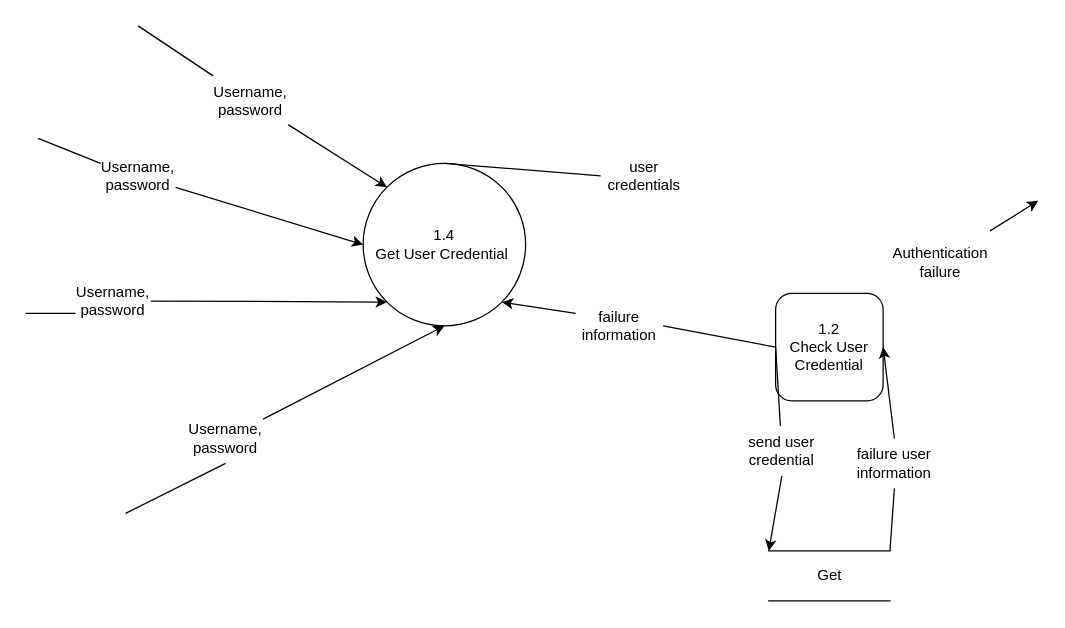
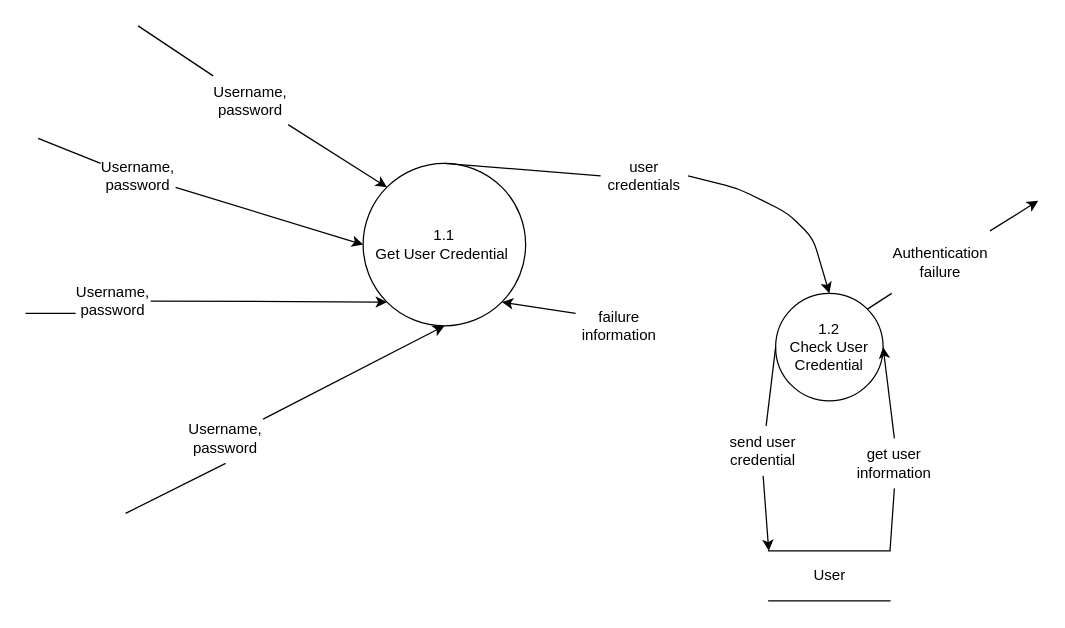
edge "user credentials" -> "1.2 Check User Credential": added
node "1.4 Get User Credential": label "1.4 Get User Credential" -> "1.1 Get User Credential"
edge "Authentication failure" -- "1.2 Check User Credential": added
edge "failure information" -- "1.2 Check User Credential": removed
node "1.2 Check User Credential": shape rounded rectangle -> ellipse
node "send user credential": moved (782, 451) -> (763, 451)
node "failure user information": label "failure user information" -> "get user information"
node "Get": label "Get" -> "User"
